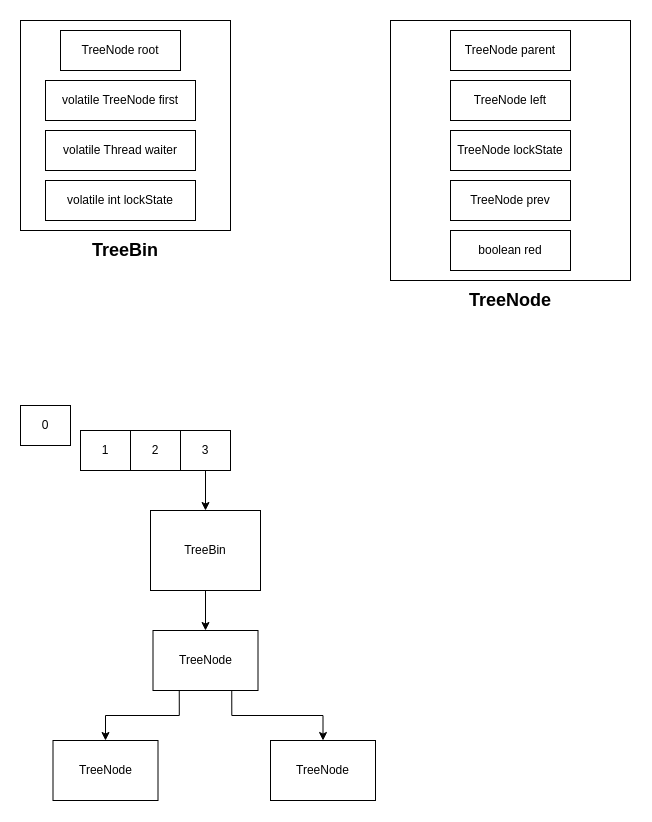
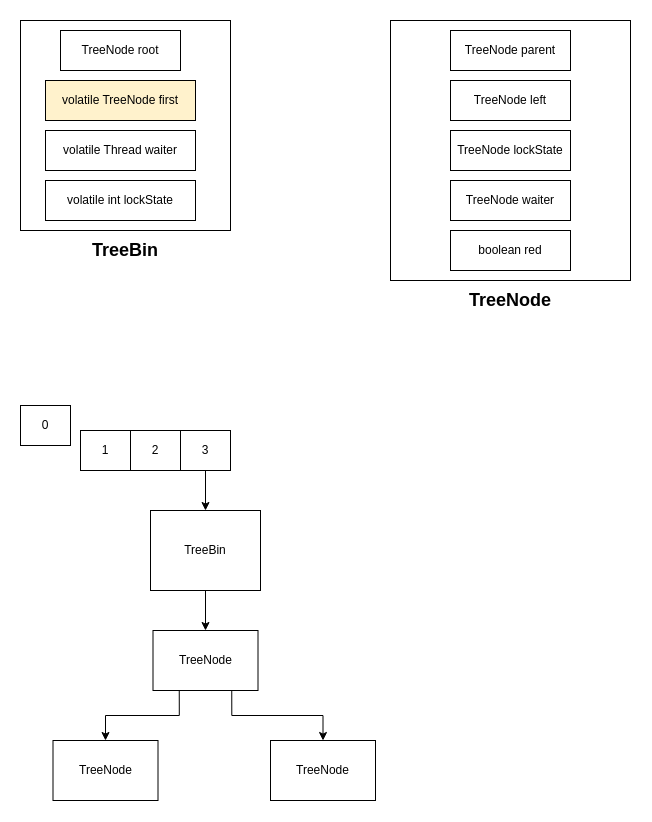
node "volatile TreeNode first": fillcolor #ffffff -> #fff2cc
node "TreeNode prev": label "TreeNode prev" -> "TreeNode waiter"
